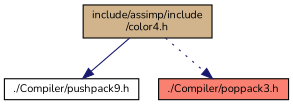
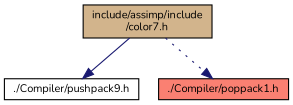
node "include/assimp/include /color4.h": label "include/assimp/include /color4.h" -> "include/assimp/include /color7.h"
node "./Compiler/poppack3.h": label "./Compiler/poppack3.h" -> "./Compiler/poppack1.h"
